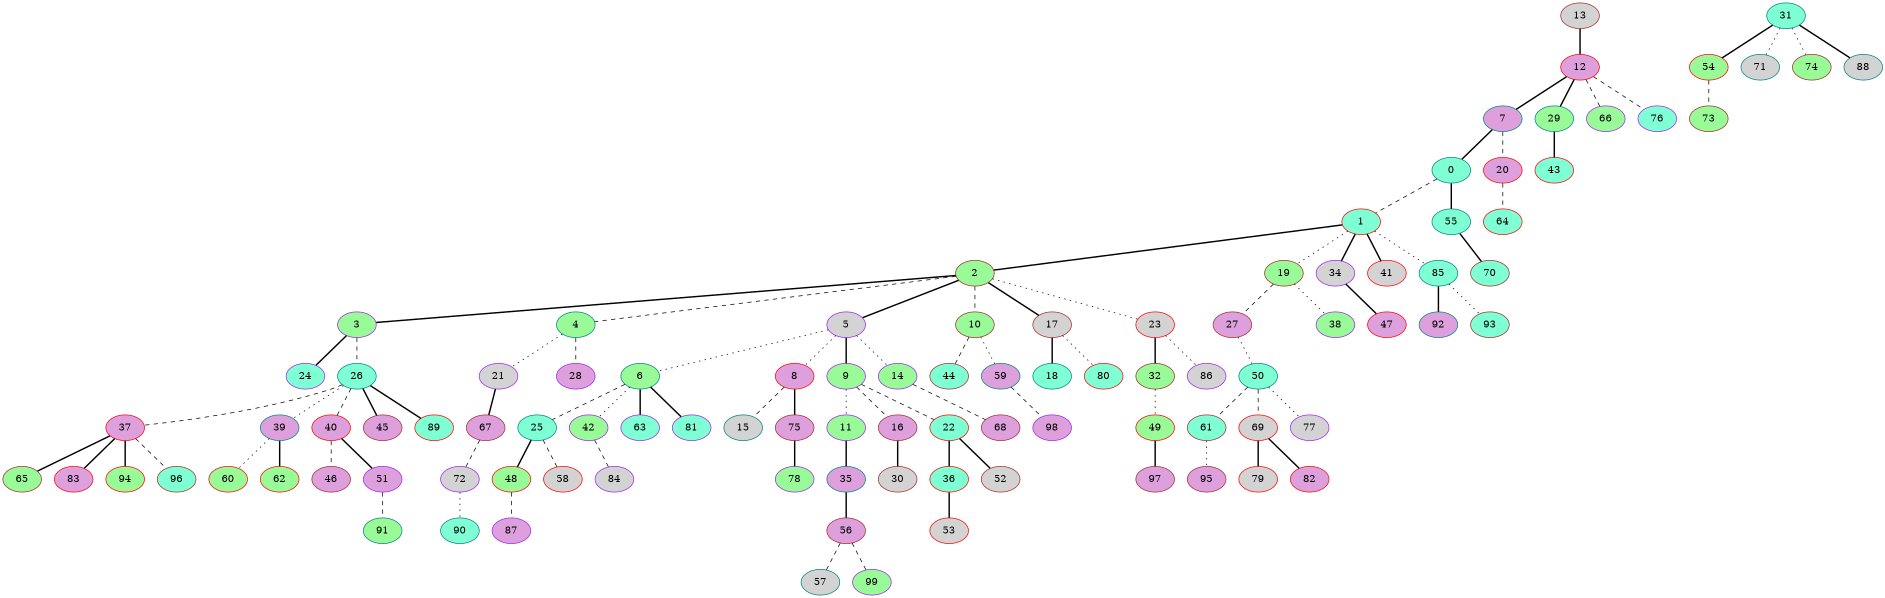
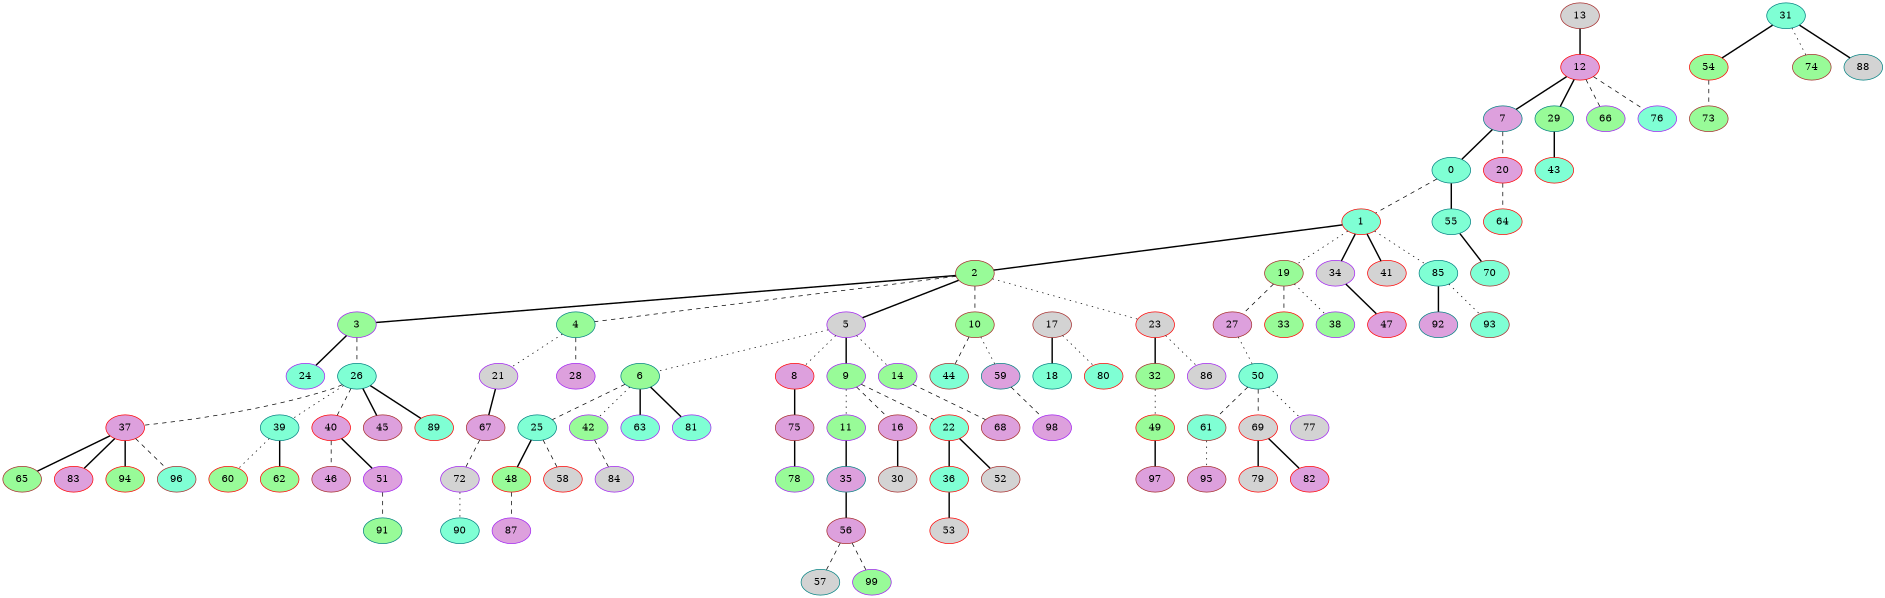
node "71": removed
edge "2" -- "17": removed
node "33": added
node "39": fillcolor plum -> aquamarine
node "15": removed
